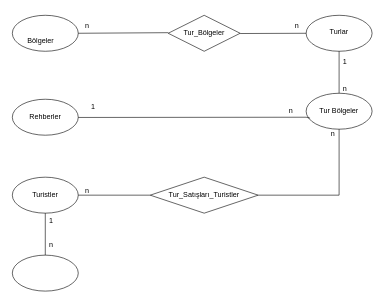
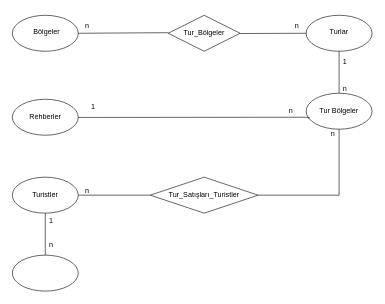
node "Bölgeler": moved (41, 41) -> (47, 32)
